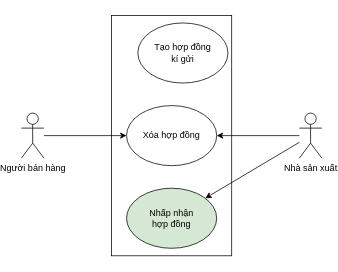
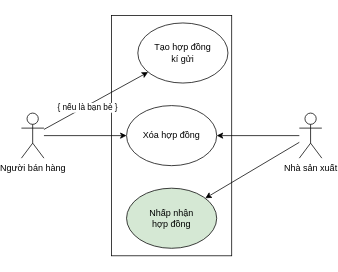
edge "Người bán hàng" -> "Tạo hợp đồng kí gửi": added, label "{ nếu là bạn bè }"
